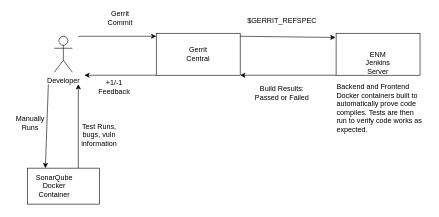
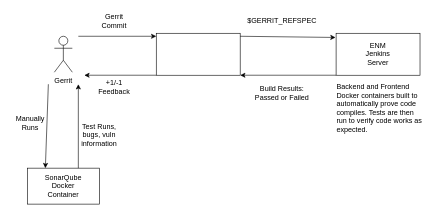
node "Gerrit Commit": moved (120, 18) -> (114, 21)
node "Gerrit Central": removed
node "ENM Jenkins Server": moved (378, 63) -> (378, 54)
node "Developer": label "Developer" -> "Gerrit"
node "SonarQube Docker Container": moved (54, 186) -> (63, 186)
